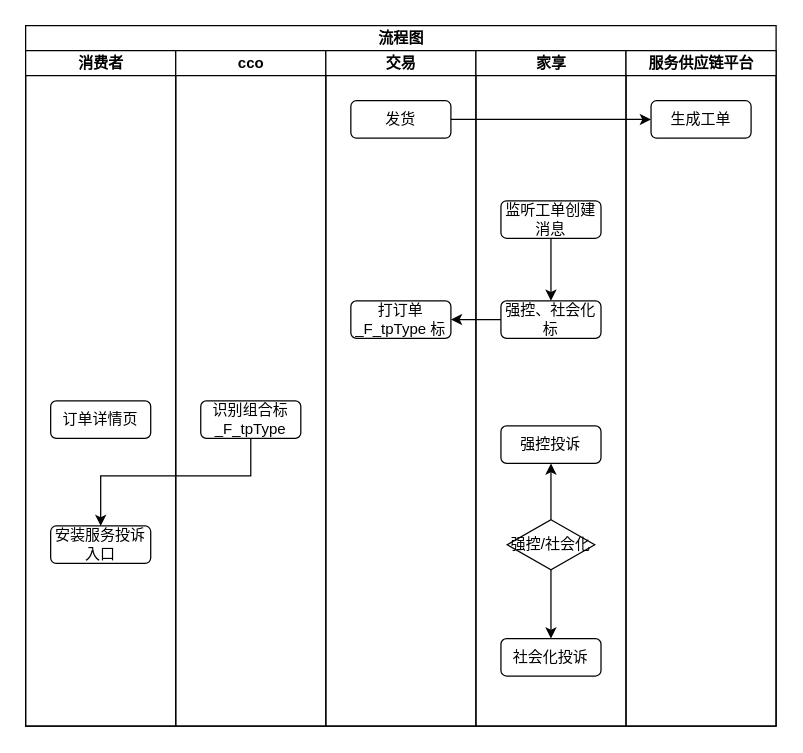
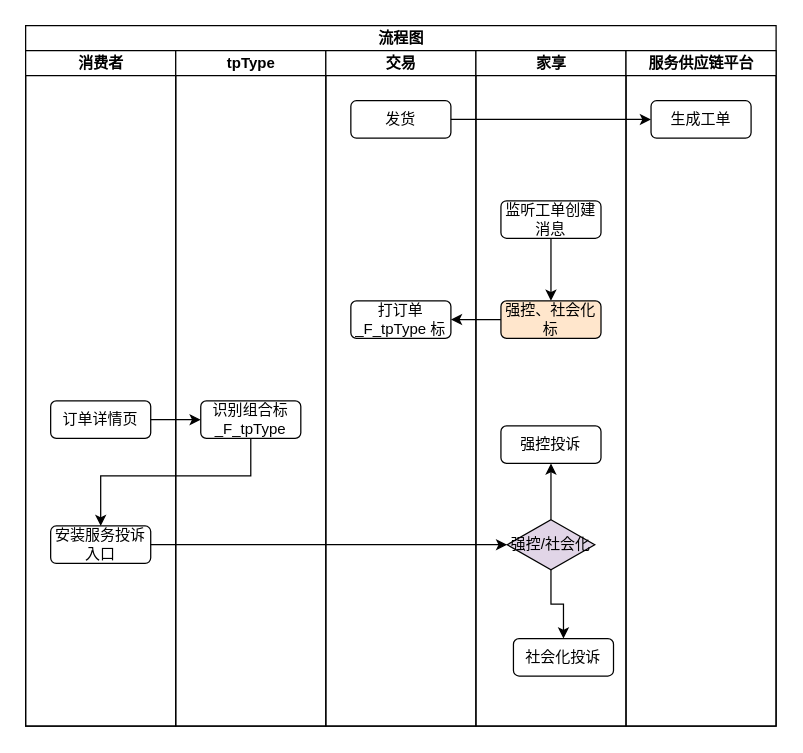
node "cco": label "cco" -> "tpType"
node "强控、社会化标": fillcolor #ffffff -> #ffe6cc
edge "订单详情页" -> "识别组合标 _F_tpType": added
edge "安装服务投诉入口" -> "强控/社会化": added
node "强控/社会化": fillcolor #ffffff -> #e1d5e7
node "社会化投诉": moved (551, 657) -> (563, 657)
